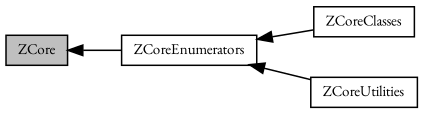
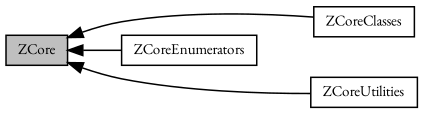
edge "ZCoreClasses" -> "ZCoreEnumerators": now "ZCoreClasses" -> "ZCore"
edge "ZCoreUtilities" -> "ZCoreEnumerators": now "ZCoreUtilities" -> "ZCore"
